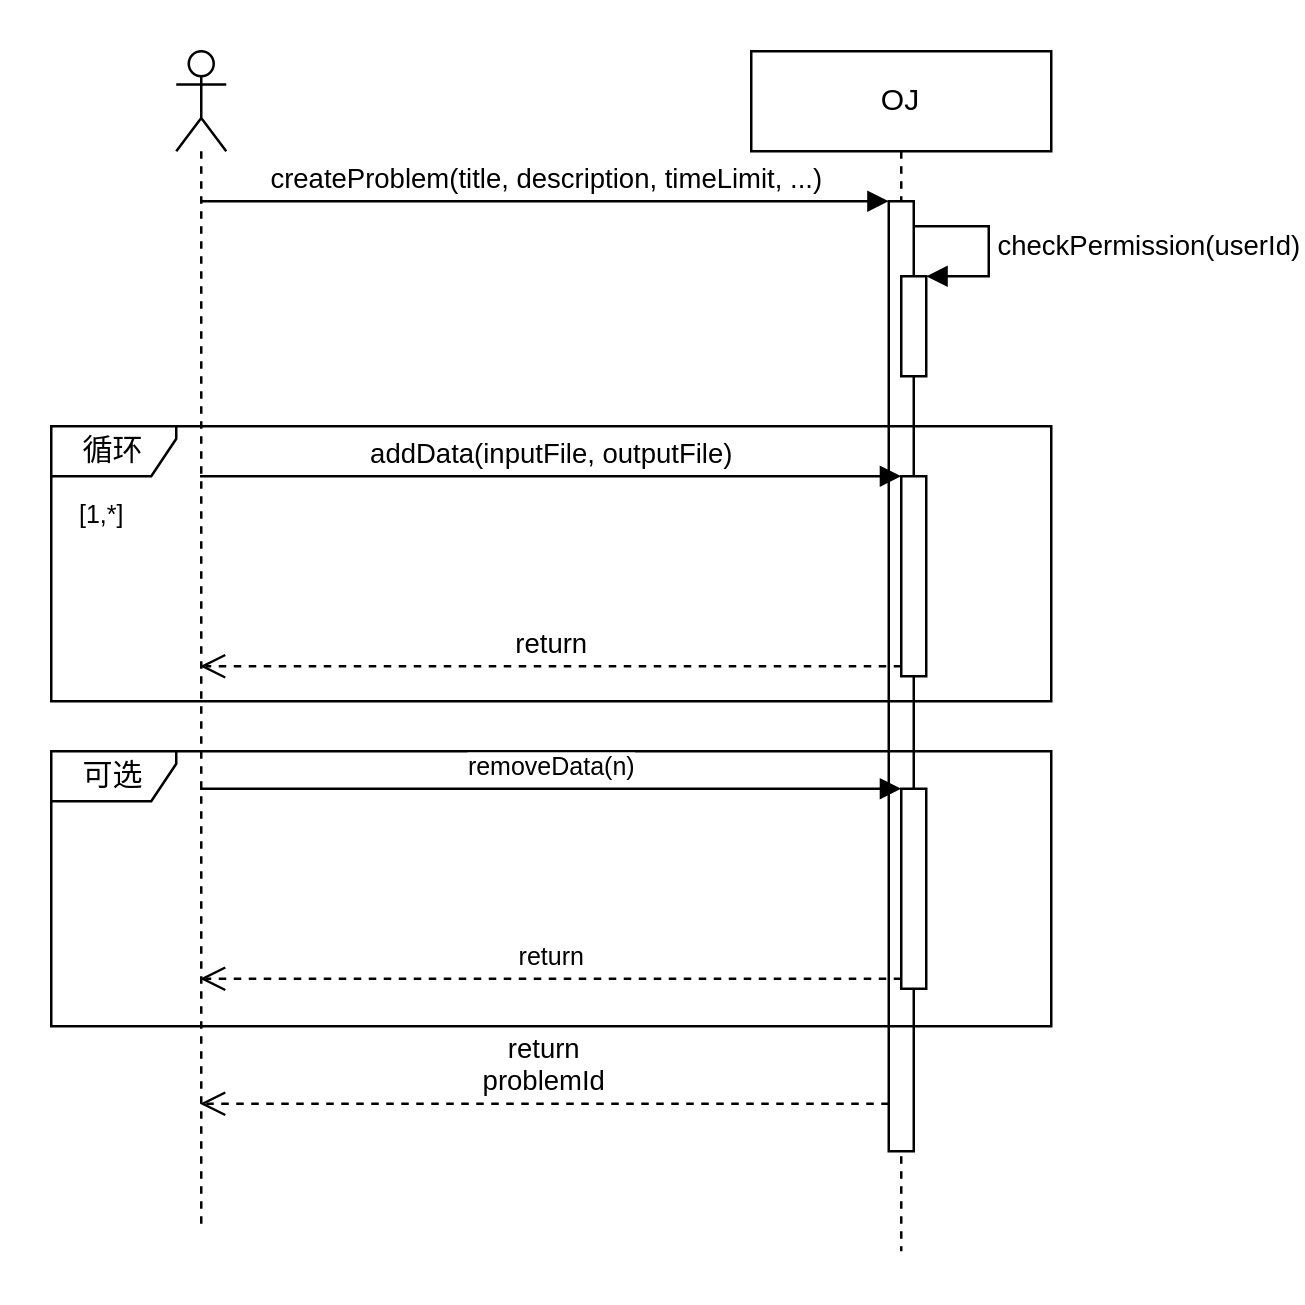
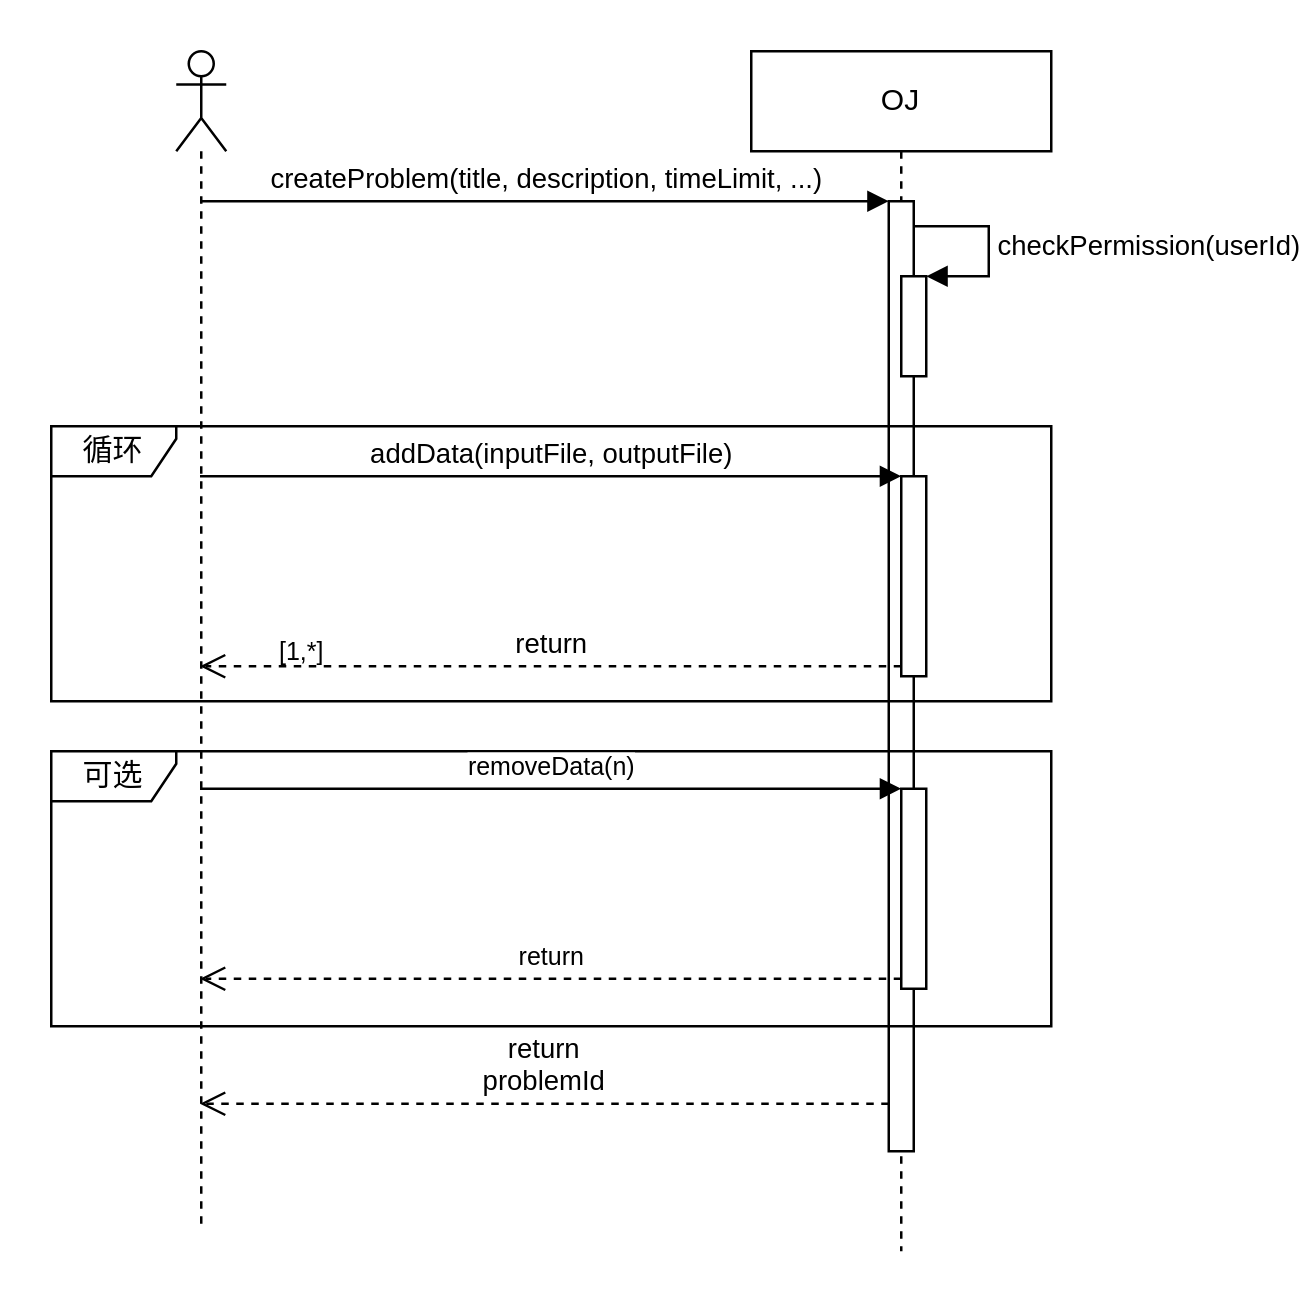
node "[1,*]": moved (101, 514) -> (301, 651)
